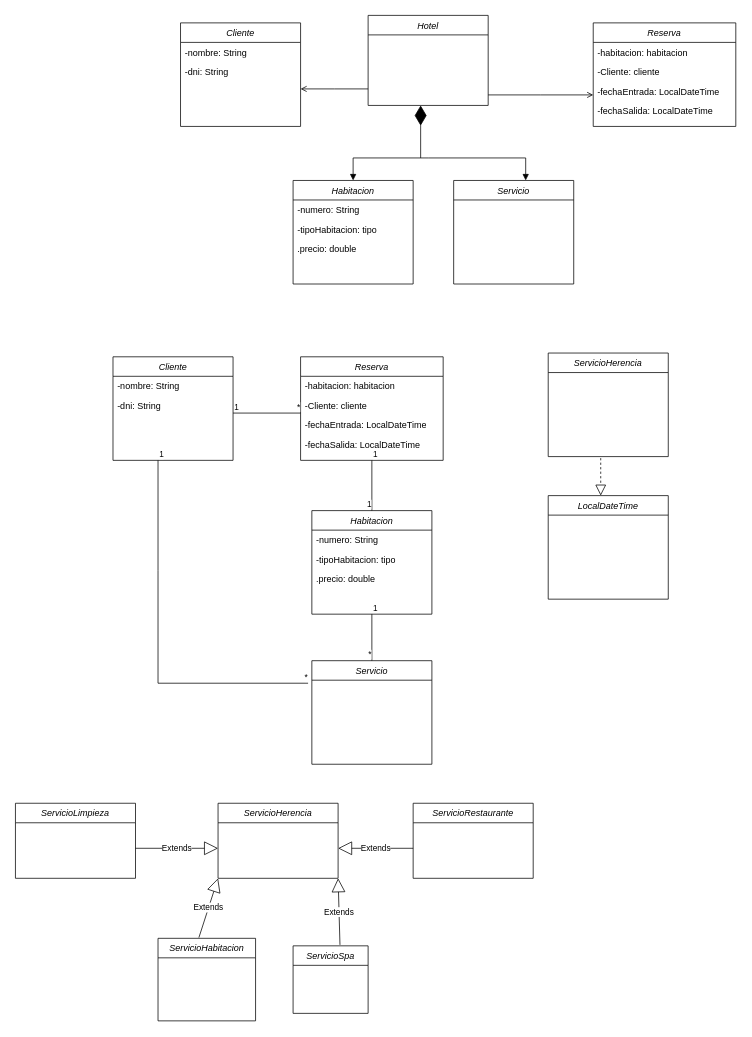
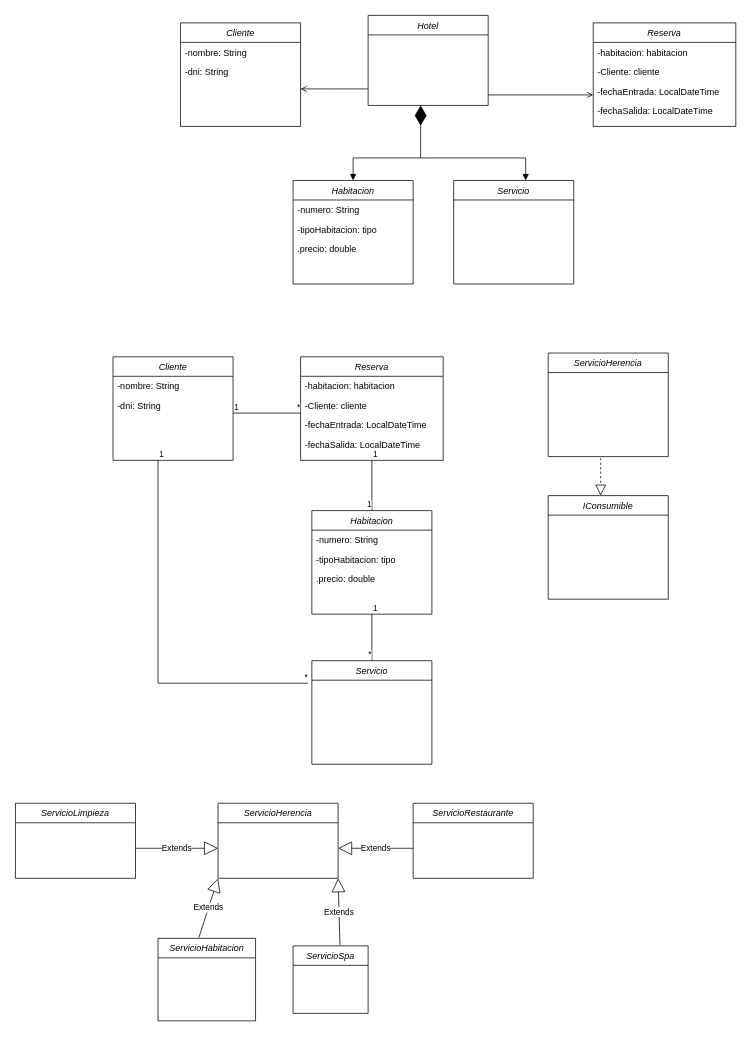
node "LocalDateTime": label "LocalDateTime" -> "IConsumible"
